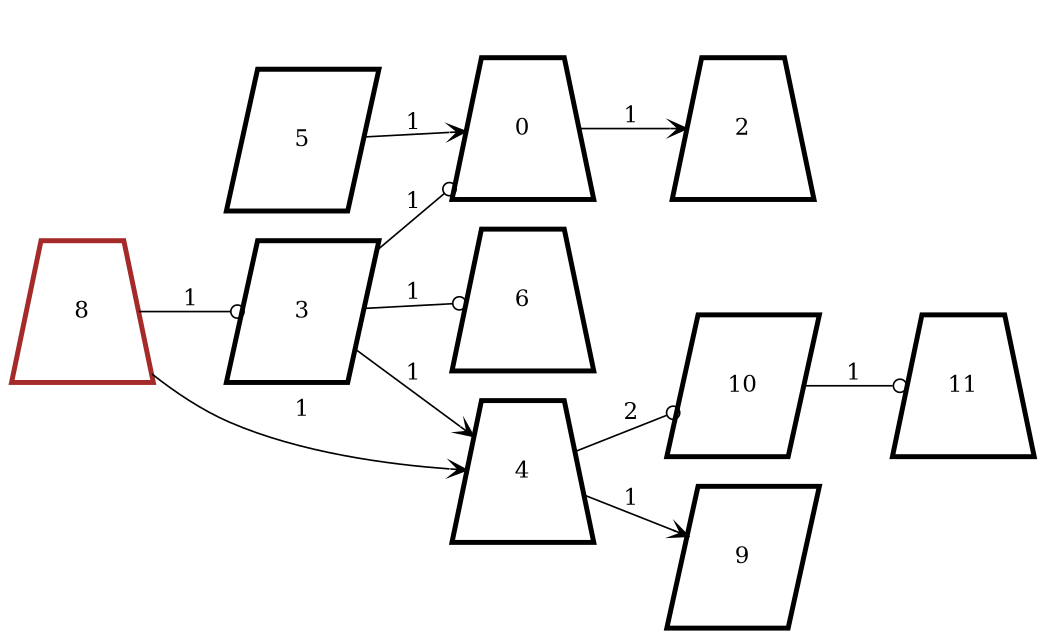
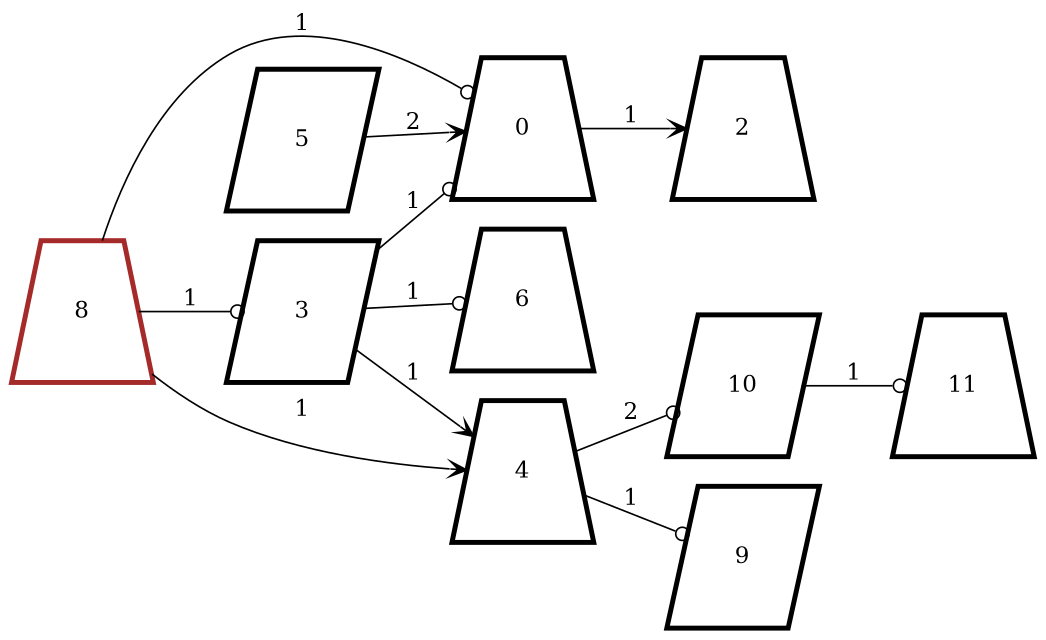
edge "8" -> "0": added, label "1"
edge "5" -> "0": label "1" -> "2"
edge "4" -> "9": arrowhead vee -> odot
